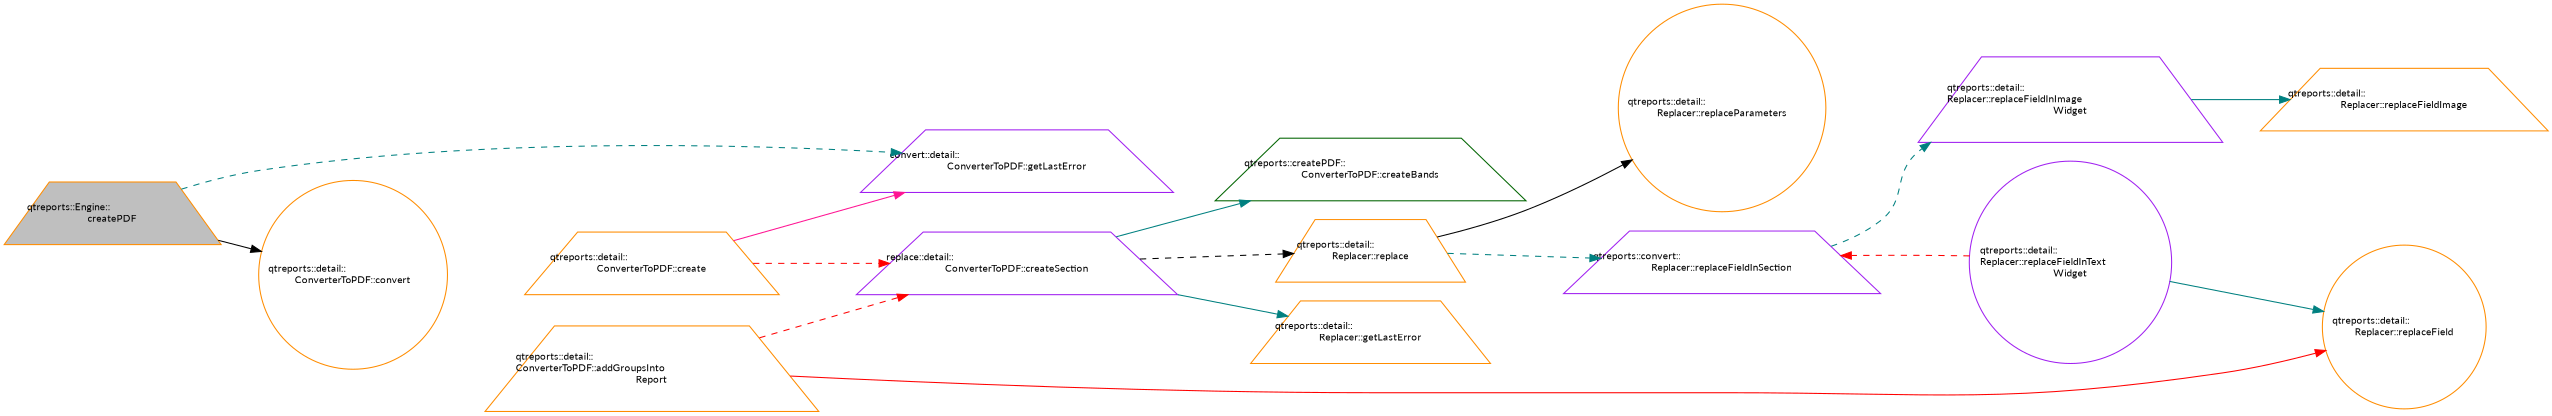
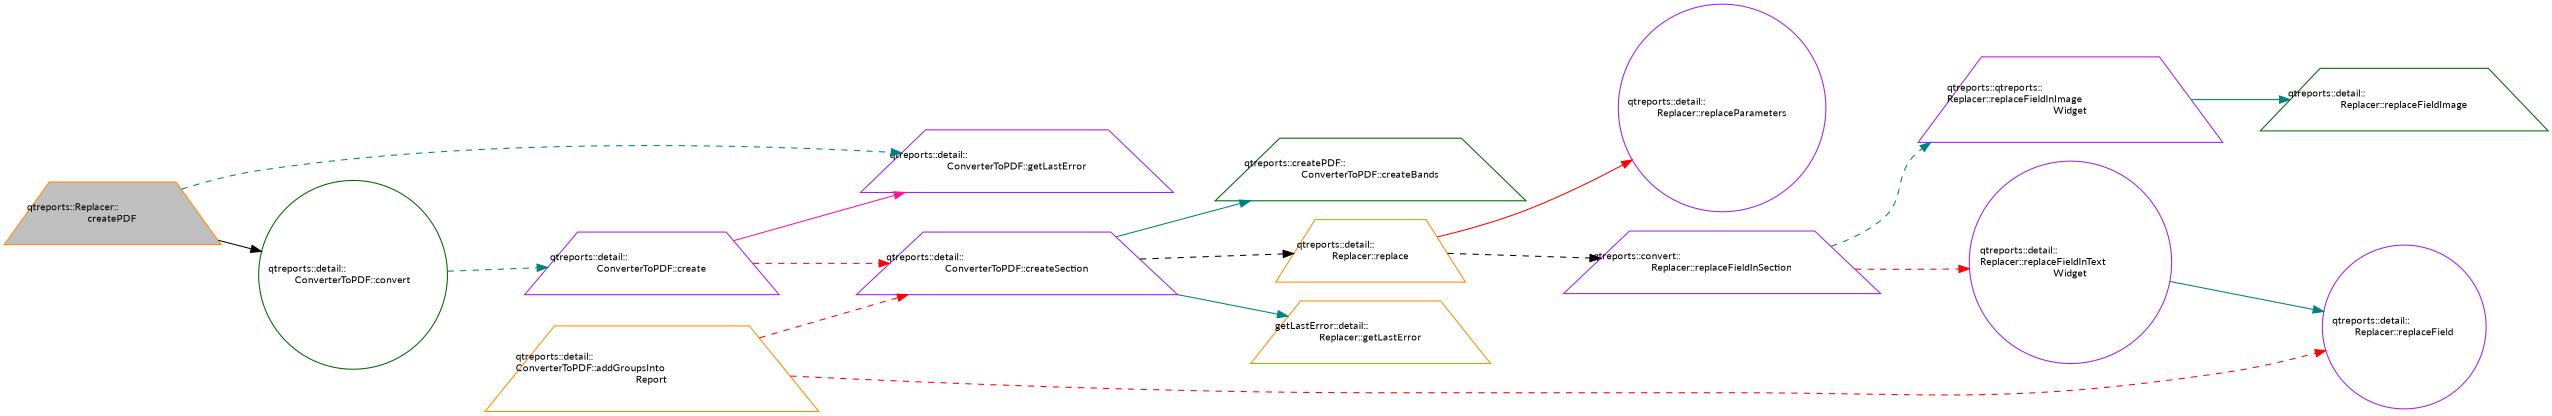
node "qtreports::detail:: Replacer::replaceFieldInImage Widget": label "qtreports::detail:: Replacer::replaceFieldInImage Widget" -> "qtreports::qtreports:: Replacer::replaceFieldInImage Widget"
node "qtreports::detail:: Replacer::replaceFieldImage": color darkorange -> darkgreen
node "qtreports::detail:: Replacer::replaceParameters": color darkorange -> purple
node "convert::detail:: ConverterToPDF::getLastError": label "convert::detail:: ConverterToPDF::getLastError" -> "qtreports::detail:: ConverterToPDF::getLastError"
edge "qtreports::detail:: Replacer::replace" -> "qtreports::detail:: Replacer::replaceParameters": color black -> red
node "qtreports::Engine:: createPDF": label "qtreports::Engine:: createPDF" -> "qtreports::Replacer:: createPDF"
edge "qtreports::detail:: Replacer::replaceFieldInText Widget" -> "qtreports::convert:: Replacer::replaceFieldInSection": reversed
edge "qtreports::detail:: Replacer::replace" -> "qtreports::convert:: Replacer::replaceFieldInSection": color teal -> black
node "qtreports::detail:: ConverterToPDF::create": color darkorange -> purple
node "replace::detail:: ConverterToPDF::createSection": label "replace::detail:: ConverterToPDF::createSection" -> "qtreports::detail:: ConverterToPDF::createSection"
edge "qtreports::detail:: ConverterToPDF::convert" -> "qtreports::detail:: ConverterToPDF::create": added
node "qtreports::detail:: ConverterToPDF::convert": color darkorange -> darkgreen
node "qtreports::detail:: Replacer::replaceField": color darkorange -> purple
node "qtreports::detail:: Replacer::getLastError": label "qtreports::detail:: Replacer::getLastError" -> "getLastError::detail:: Replacer::getLastError"
edge "qtreports::detail:: ConverterToPDF::addGroupsInto Report" -> "qtreports::detail:: Replacer::replaceField": style solid -> dashed
